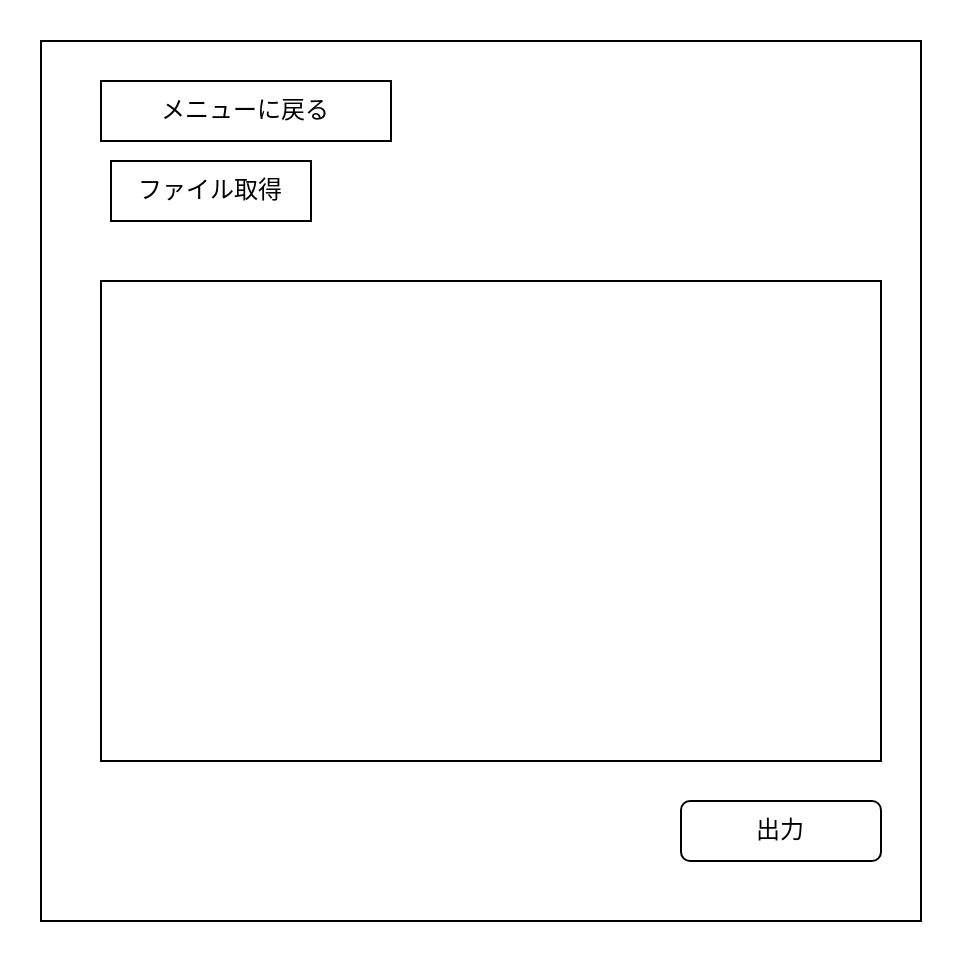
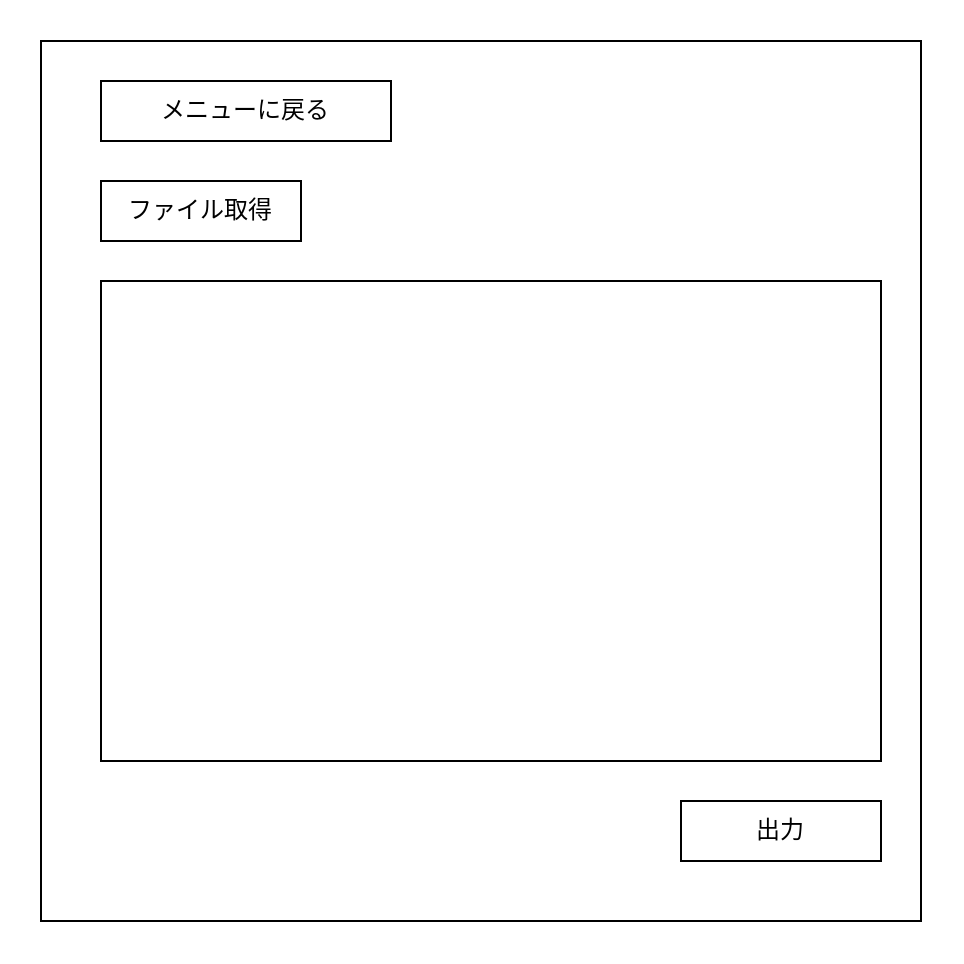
node "ファイル取得": moved (211, 191) -> (201, 211)
node "出力": shape rounded rectangle -> rectangle
